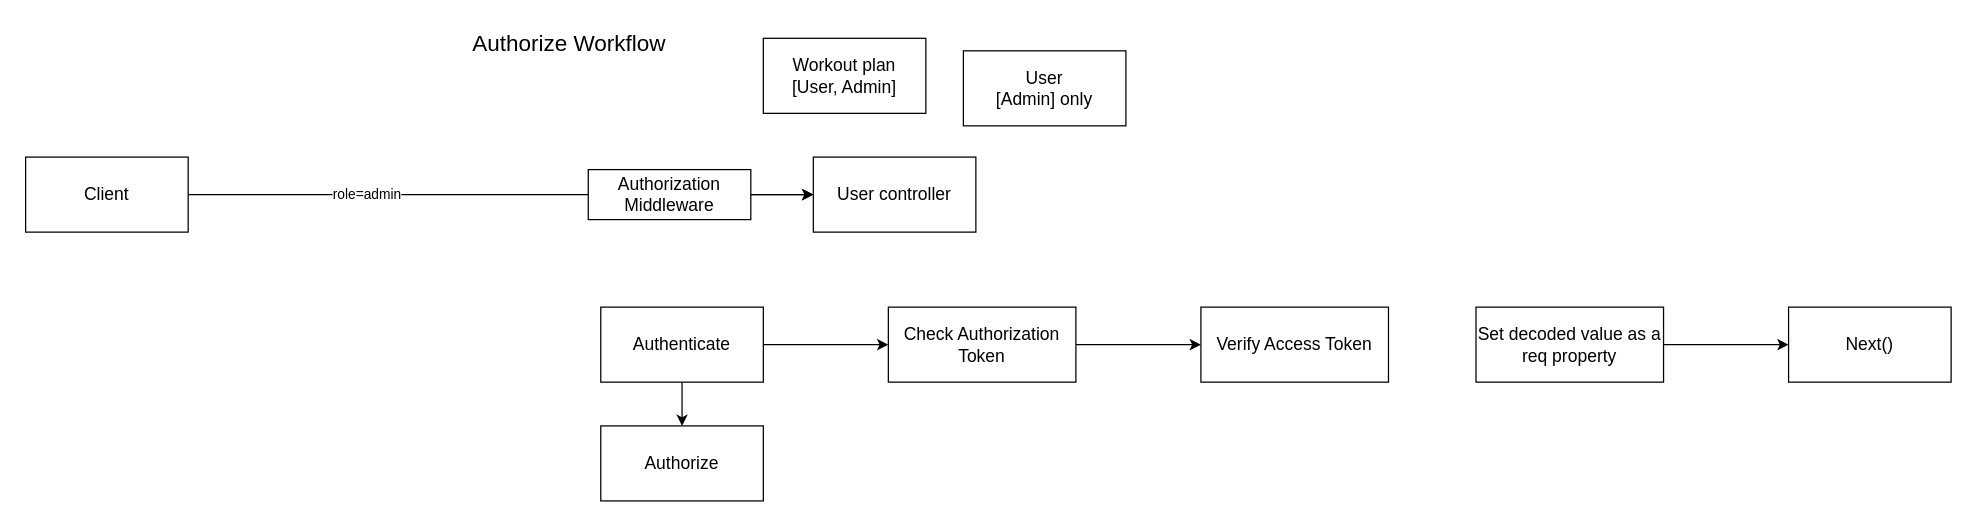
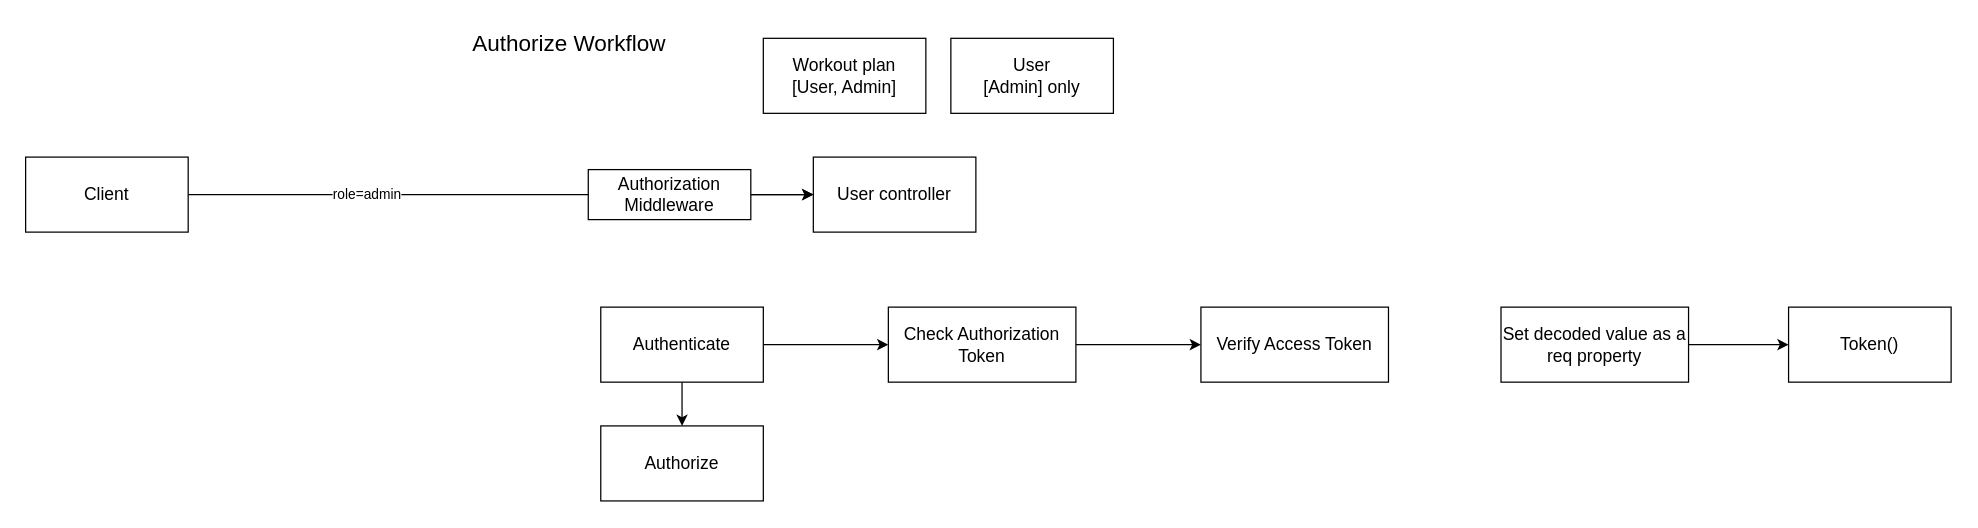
node "User [Admin] only": moved (1044, 88) -> (1032, 76)
node "Set decoded value as a req property": moved (1569, 344) -> (1594, 344)
node "Next()": label "Next()" -> "Token()"
